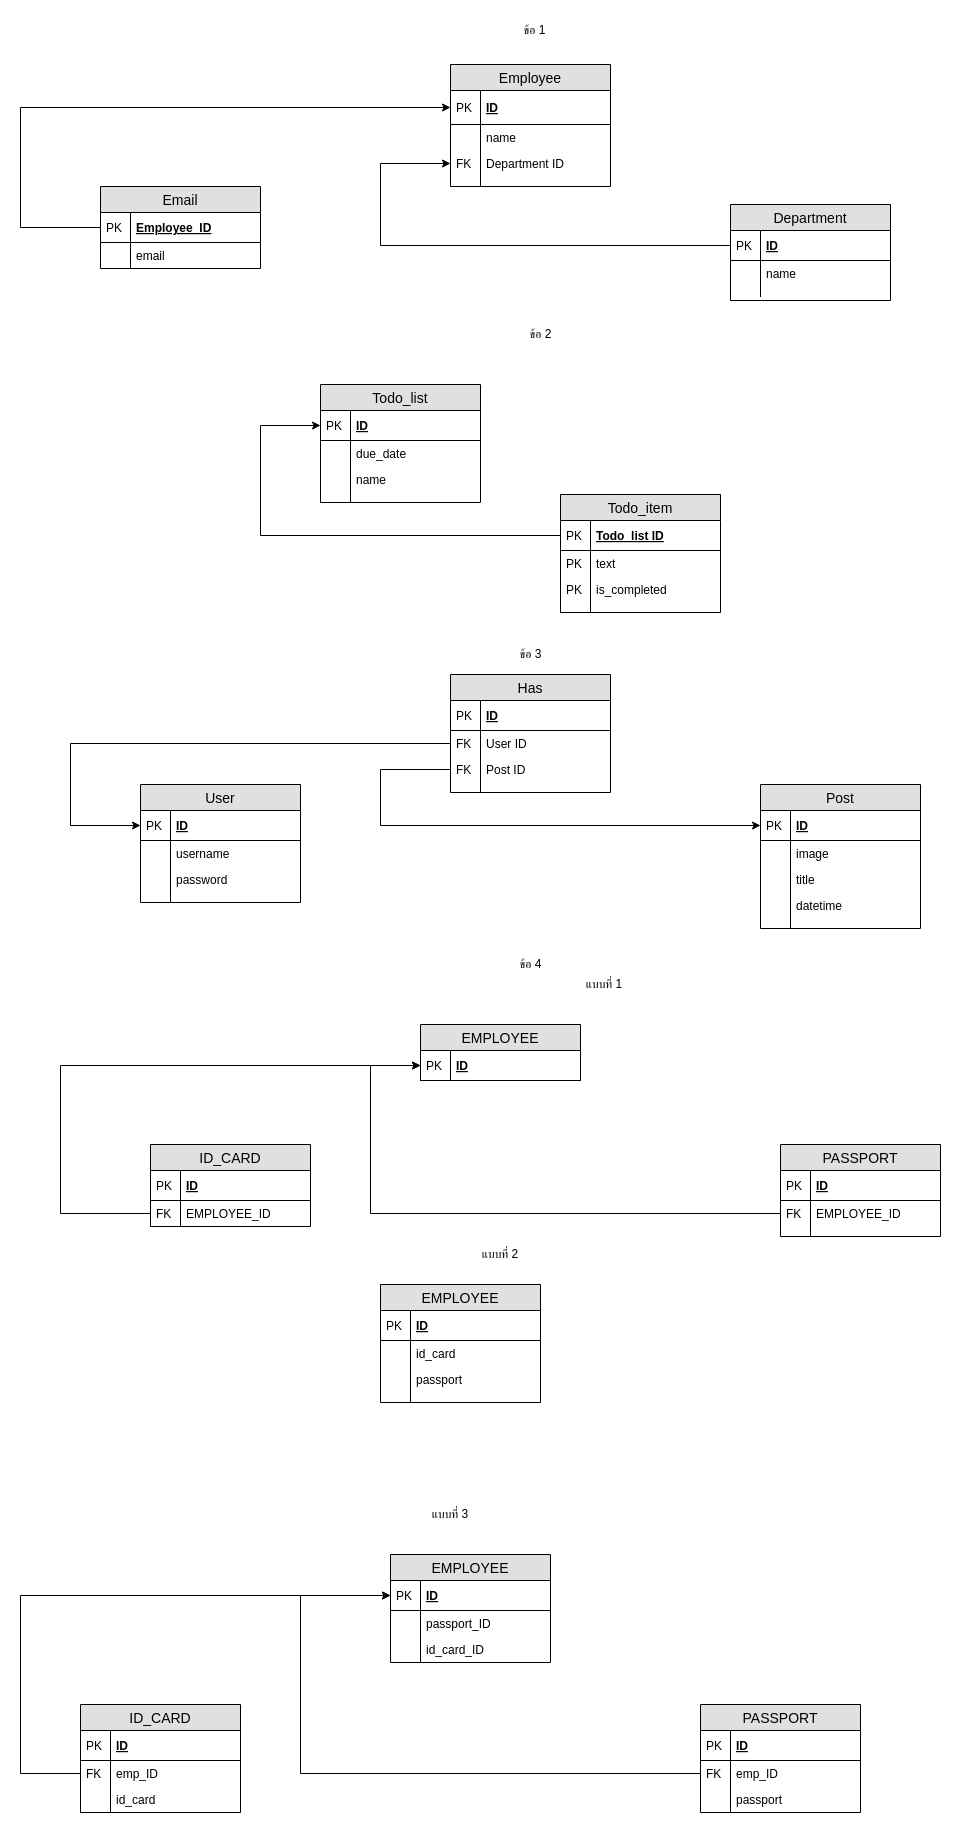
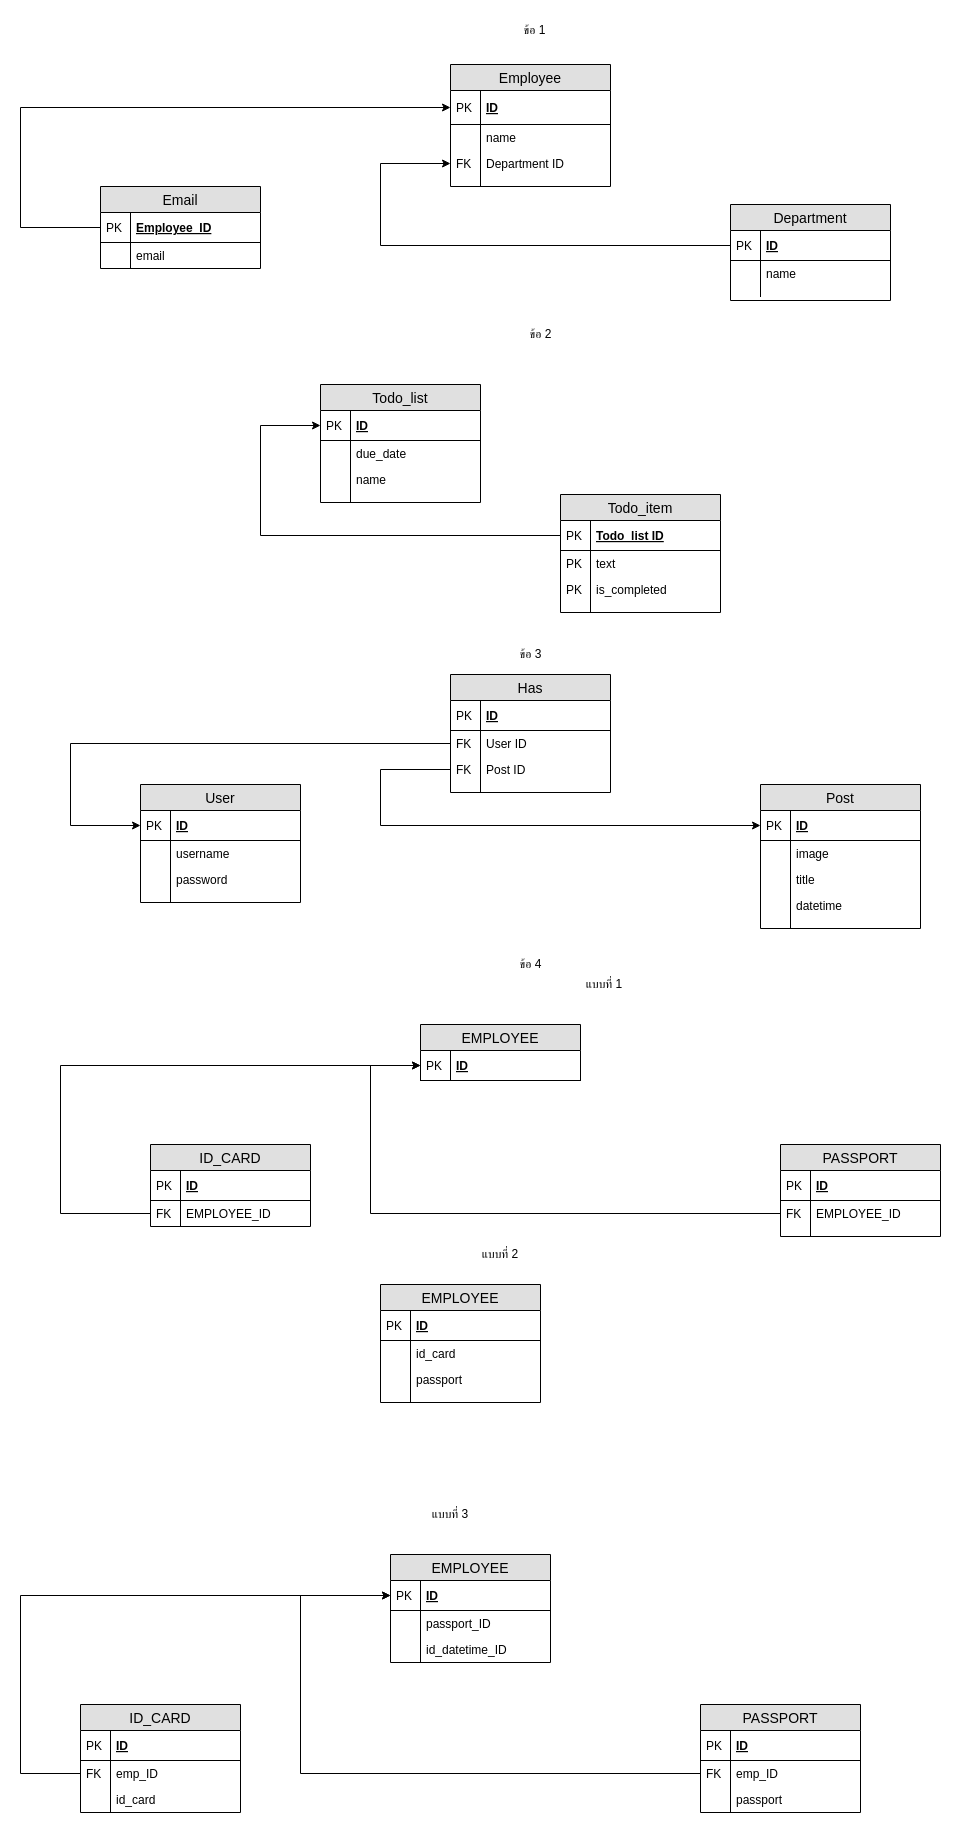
node "id_card_ID": label "id_card_ID" -> "id_datetime_ID"
